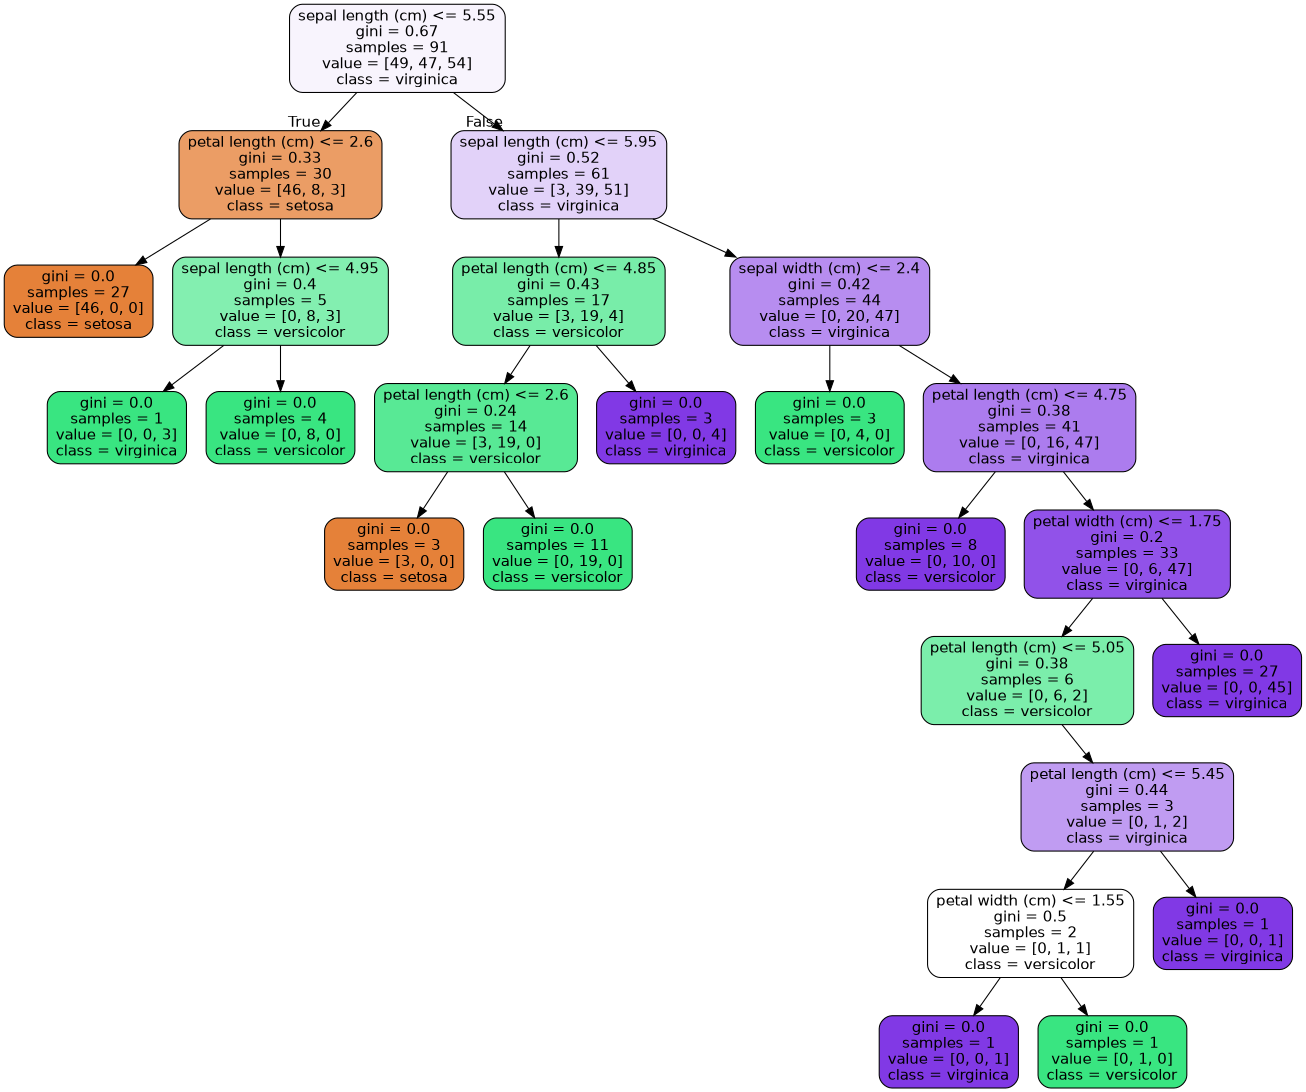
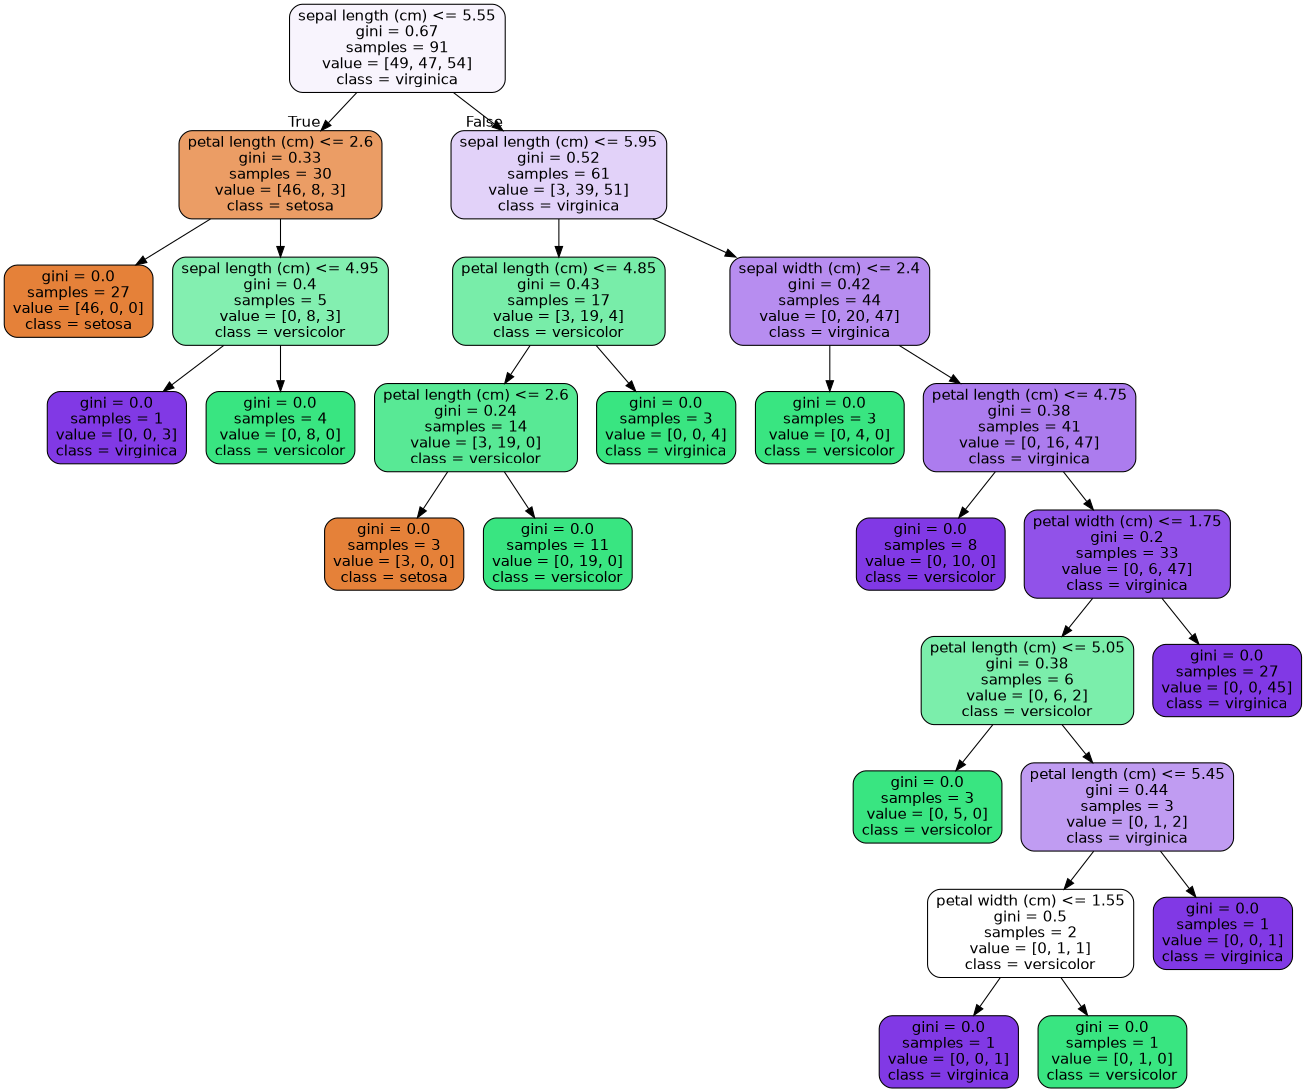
node "gini = 0.0 samples = 1 value = [0, 0, 3] class = virginica": fillcolor #39e581ff -> #8139e5ff
node "gini = 0.0 samples = 3 value = [0, 0, 4] class = virginica": fillcolor #8139e5ff -> #39e581ff
node "gini = 0.0 samples = 3 value = [0, 5, 0] class = versicolor": added
